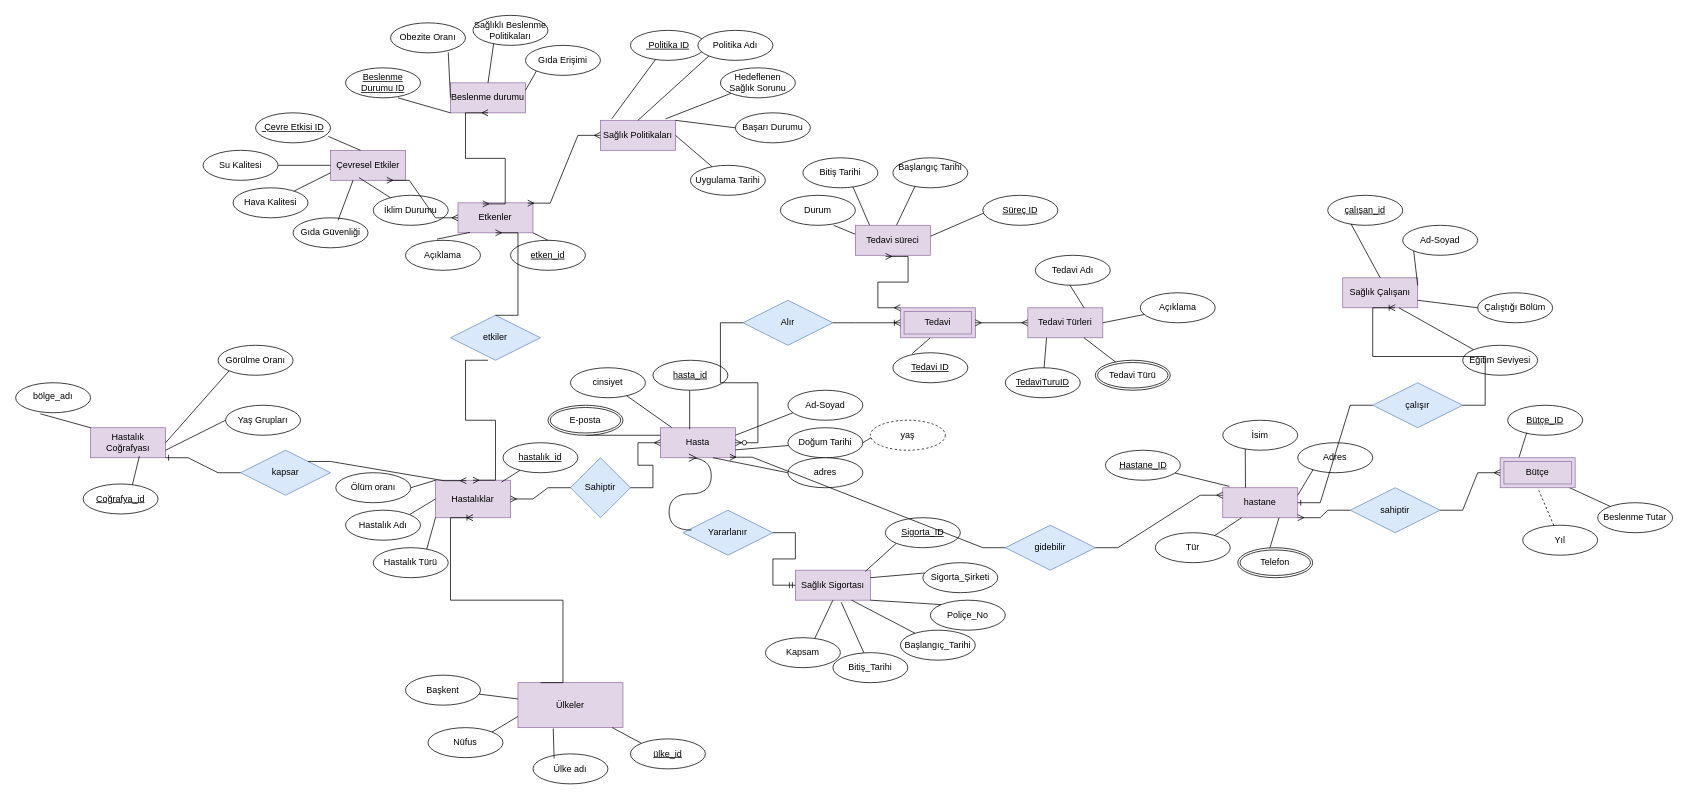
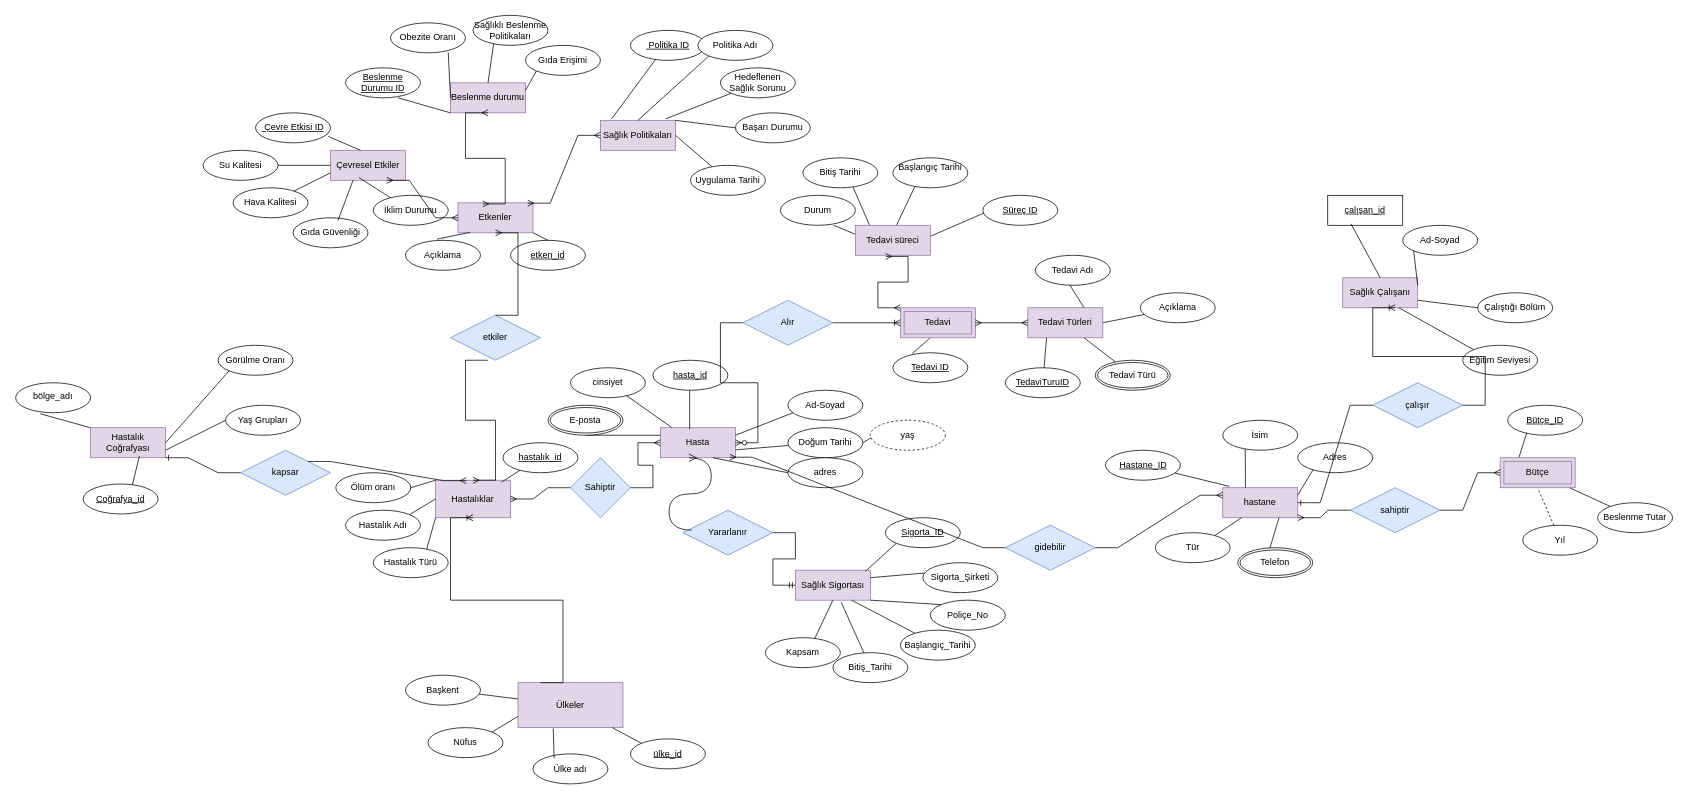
node "çalışan_id": shape ellipse -> rectangle
